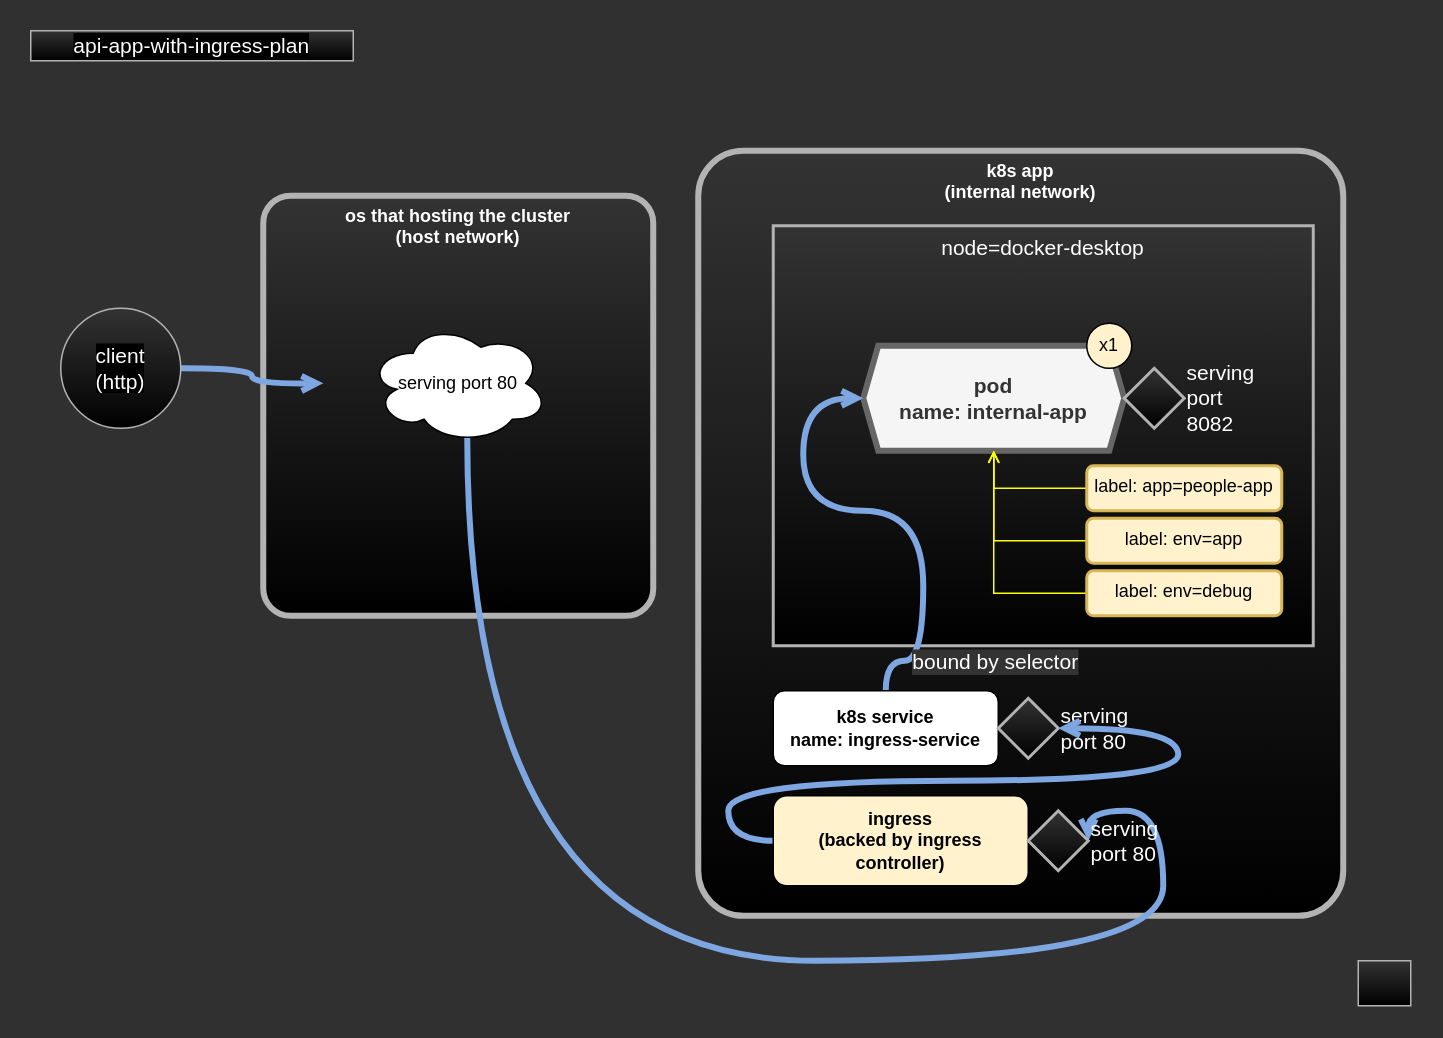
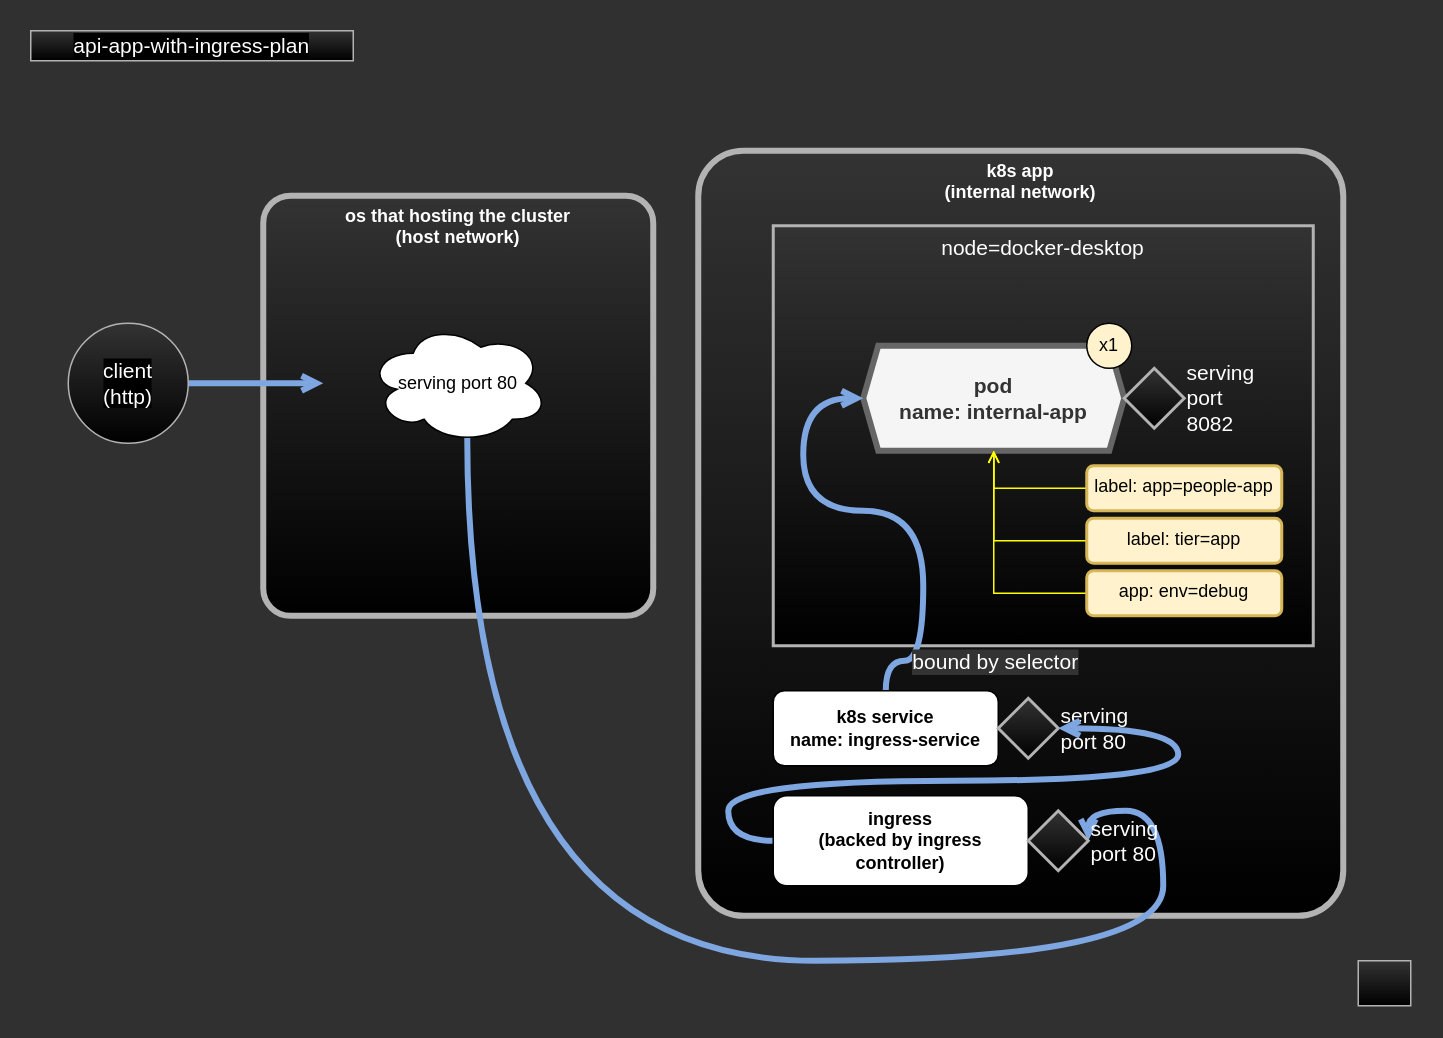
node "client (http)": moved (121, 368) -> (128, 383)
node "label: env=app": label "label: env=app" -> "label: tier=app"
node "label: env=debug": label "label: env=debug" -> "app: env=debug"
node "ingress (backed by ingress controller)": fillcolor #fff2cc -> #ffffff
